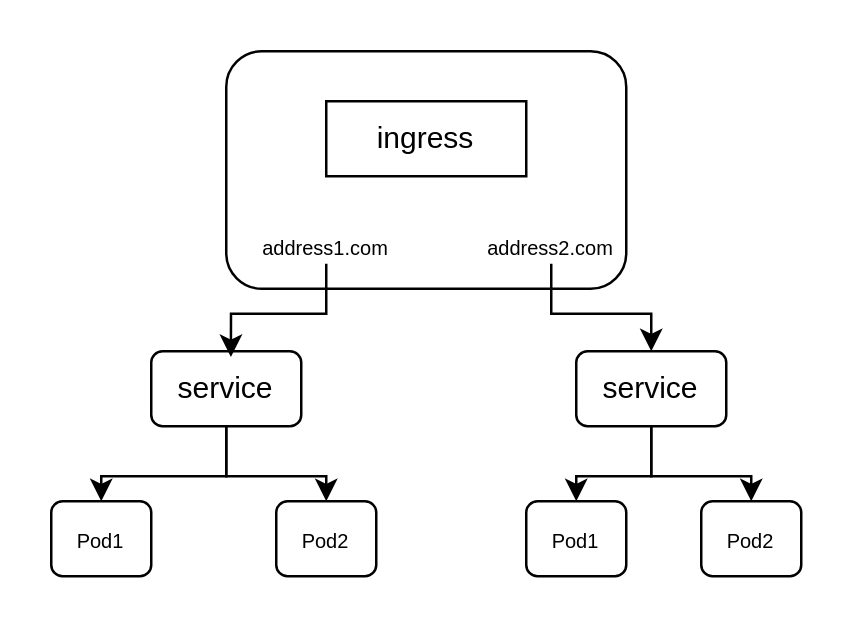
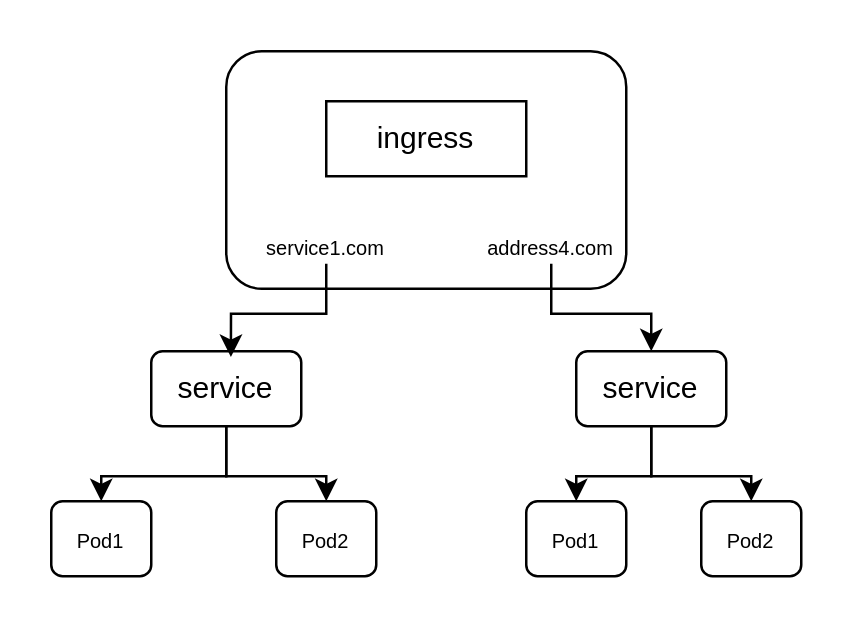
node "address1.com": label "address1.com" -> "service1.com"
node "address2.com": label "address2.com" -> "address4.com"
